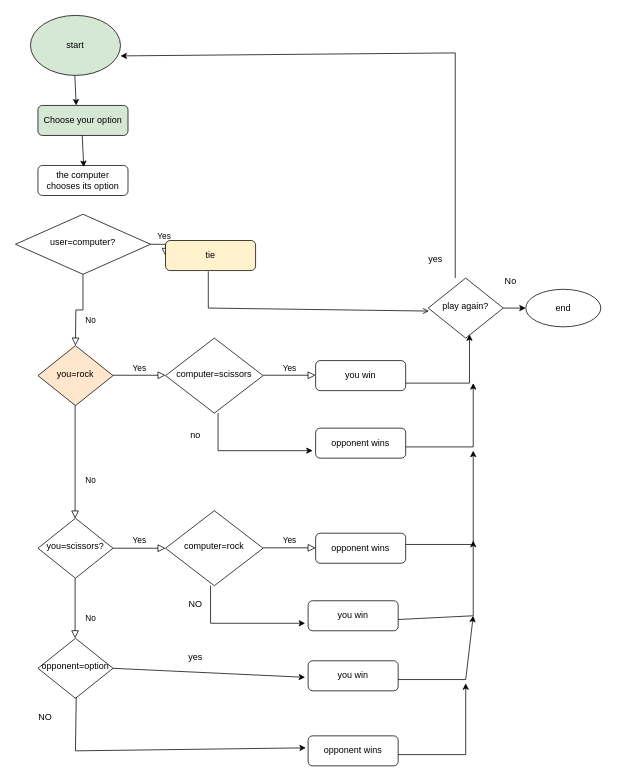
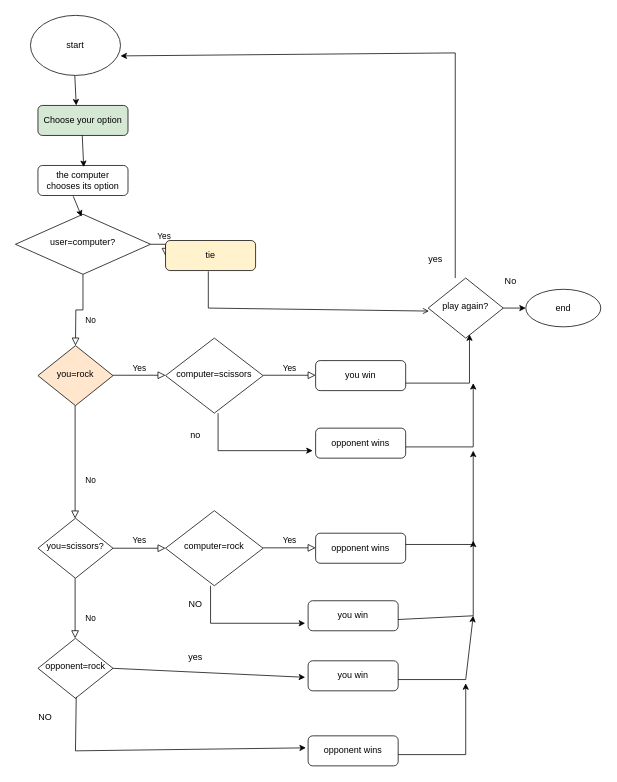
node "start": fillcolor #d5e8d4 -> #ffffff
edge "the computer chooses its option" -> "user=computer?": added
node "opponent=option": label "opponent=option" -> "opponent=rock"
